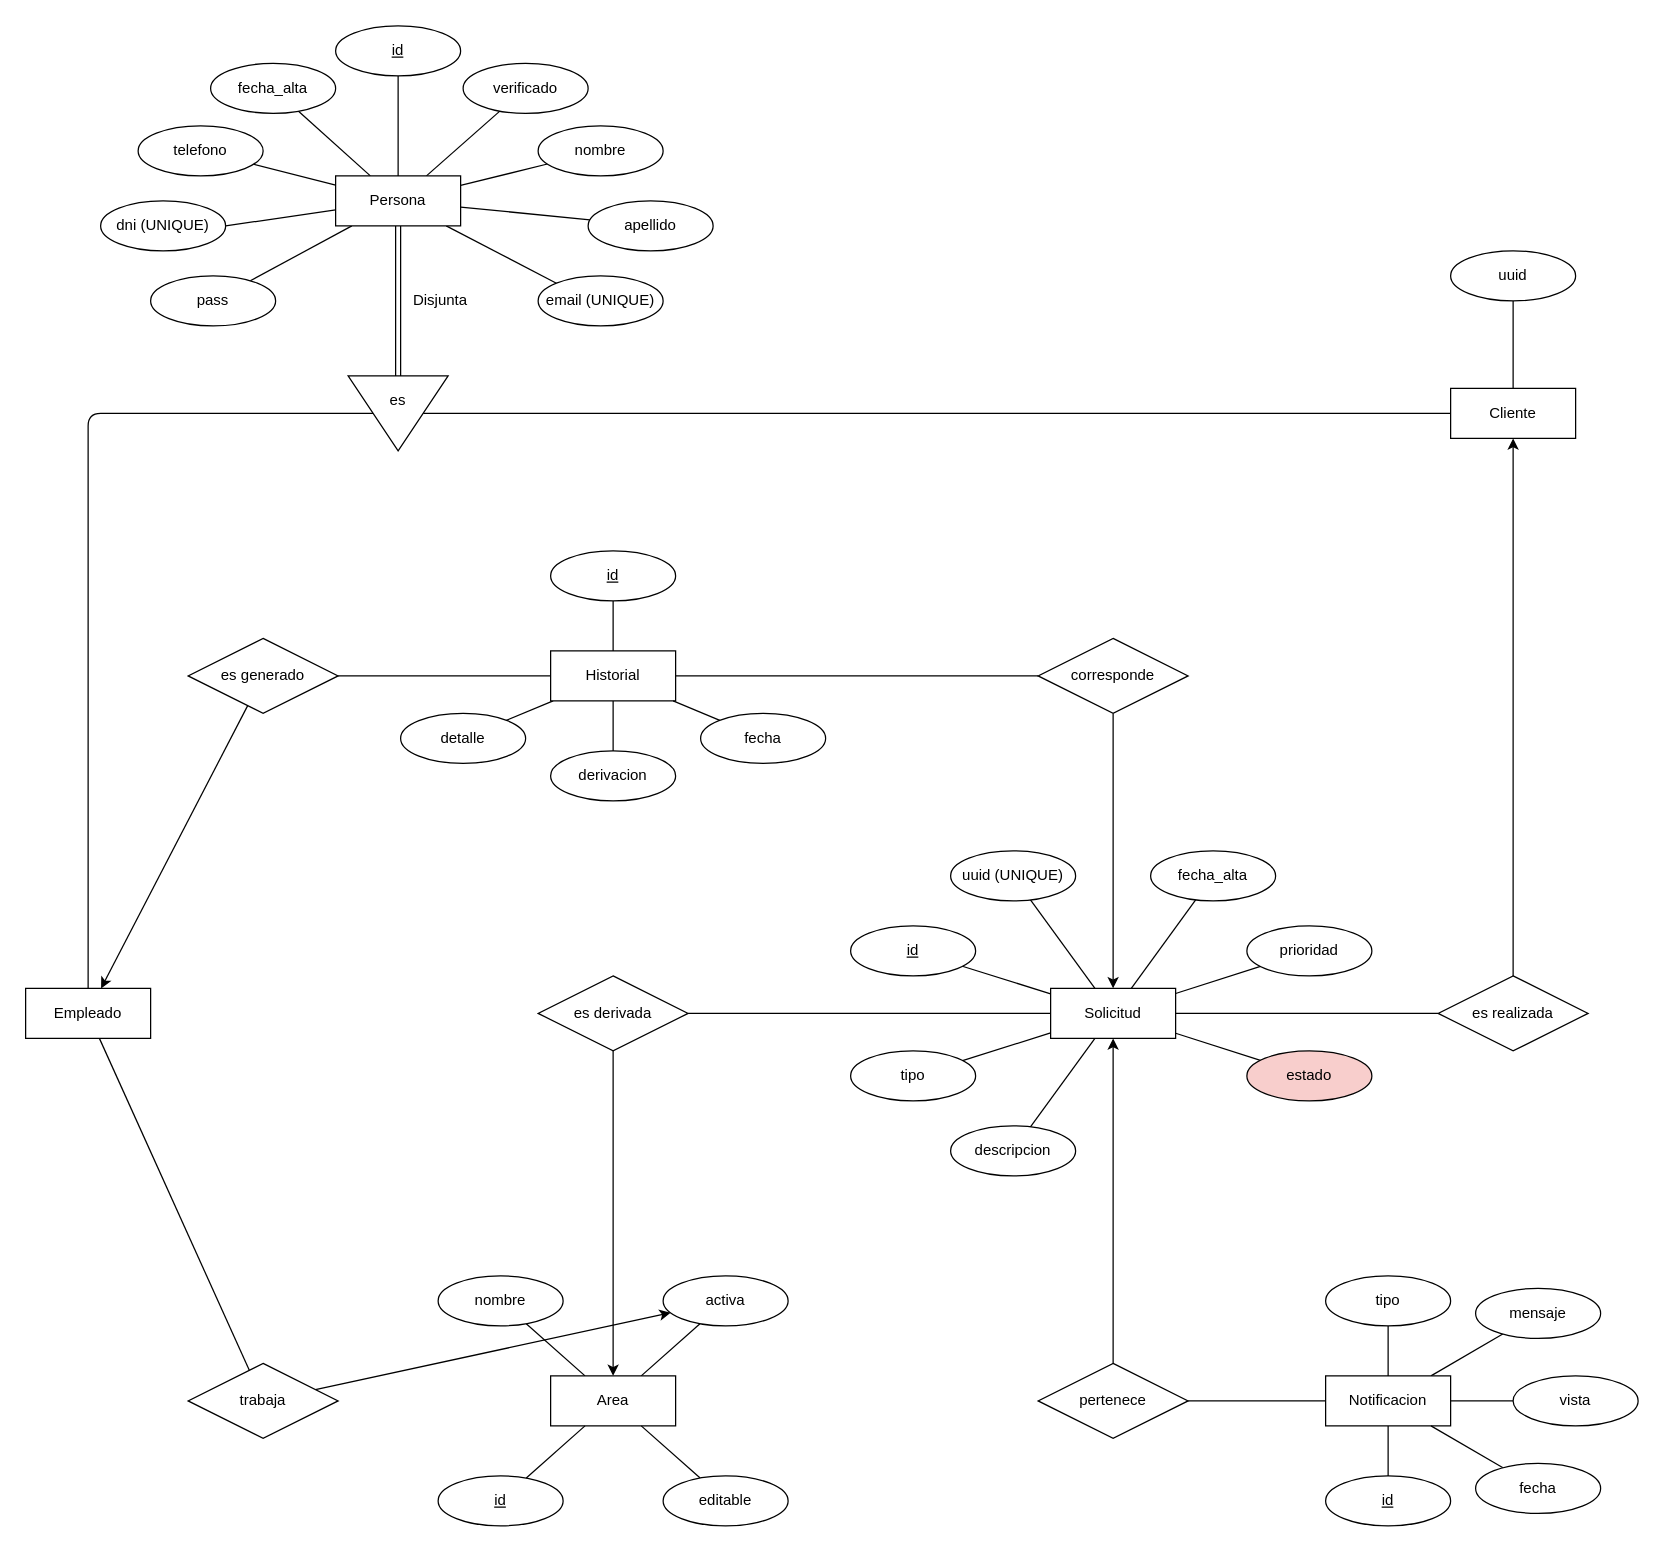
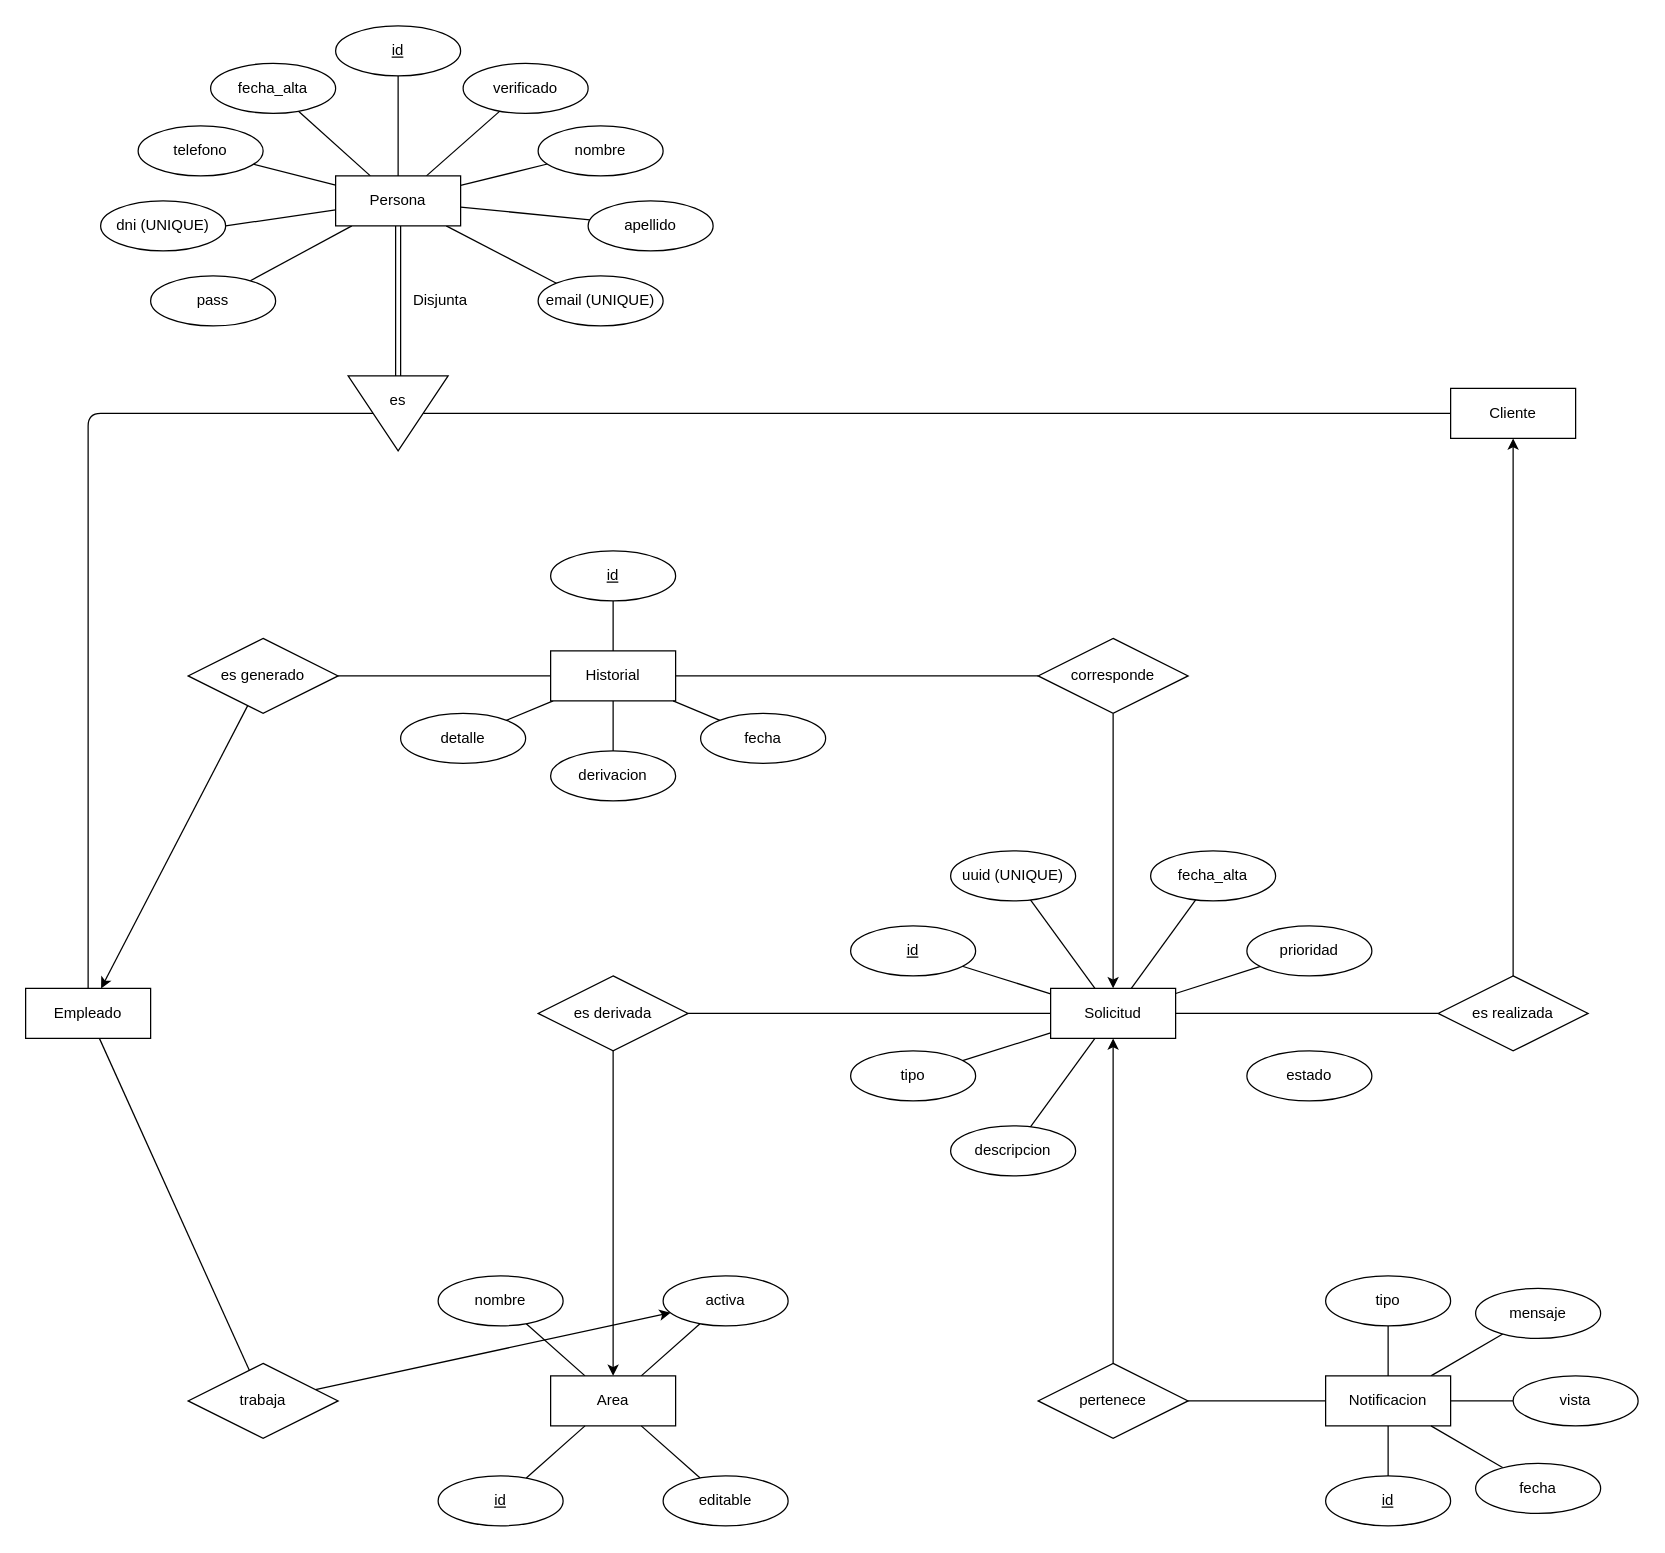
node "uuid": removed
edge "uuid" -- "Cliente": removed
edge "Solicitud" -- "estado": removed
node "estado": fillcolor #f8cecc -> #ffffff
